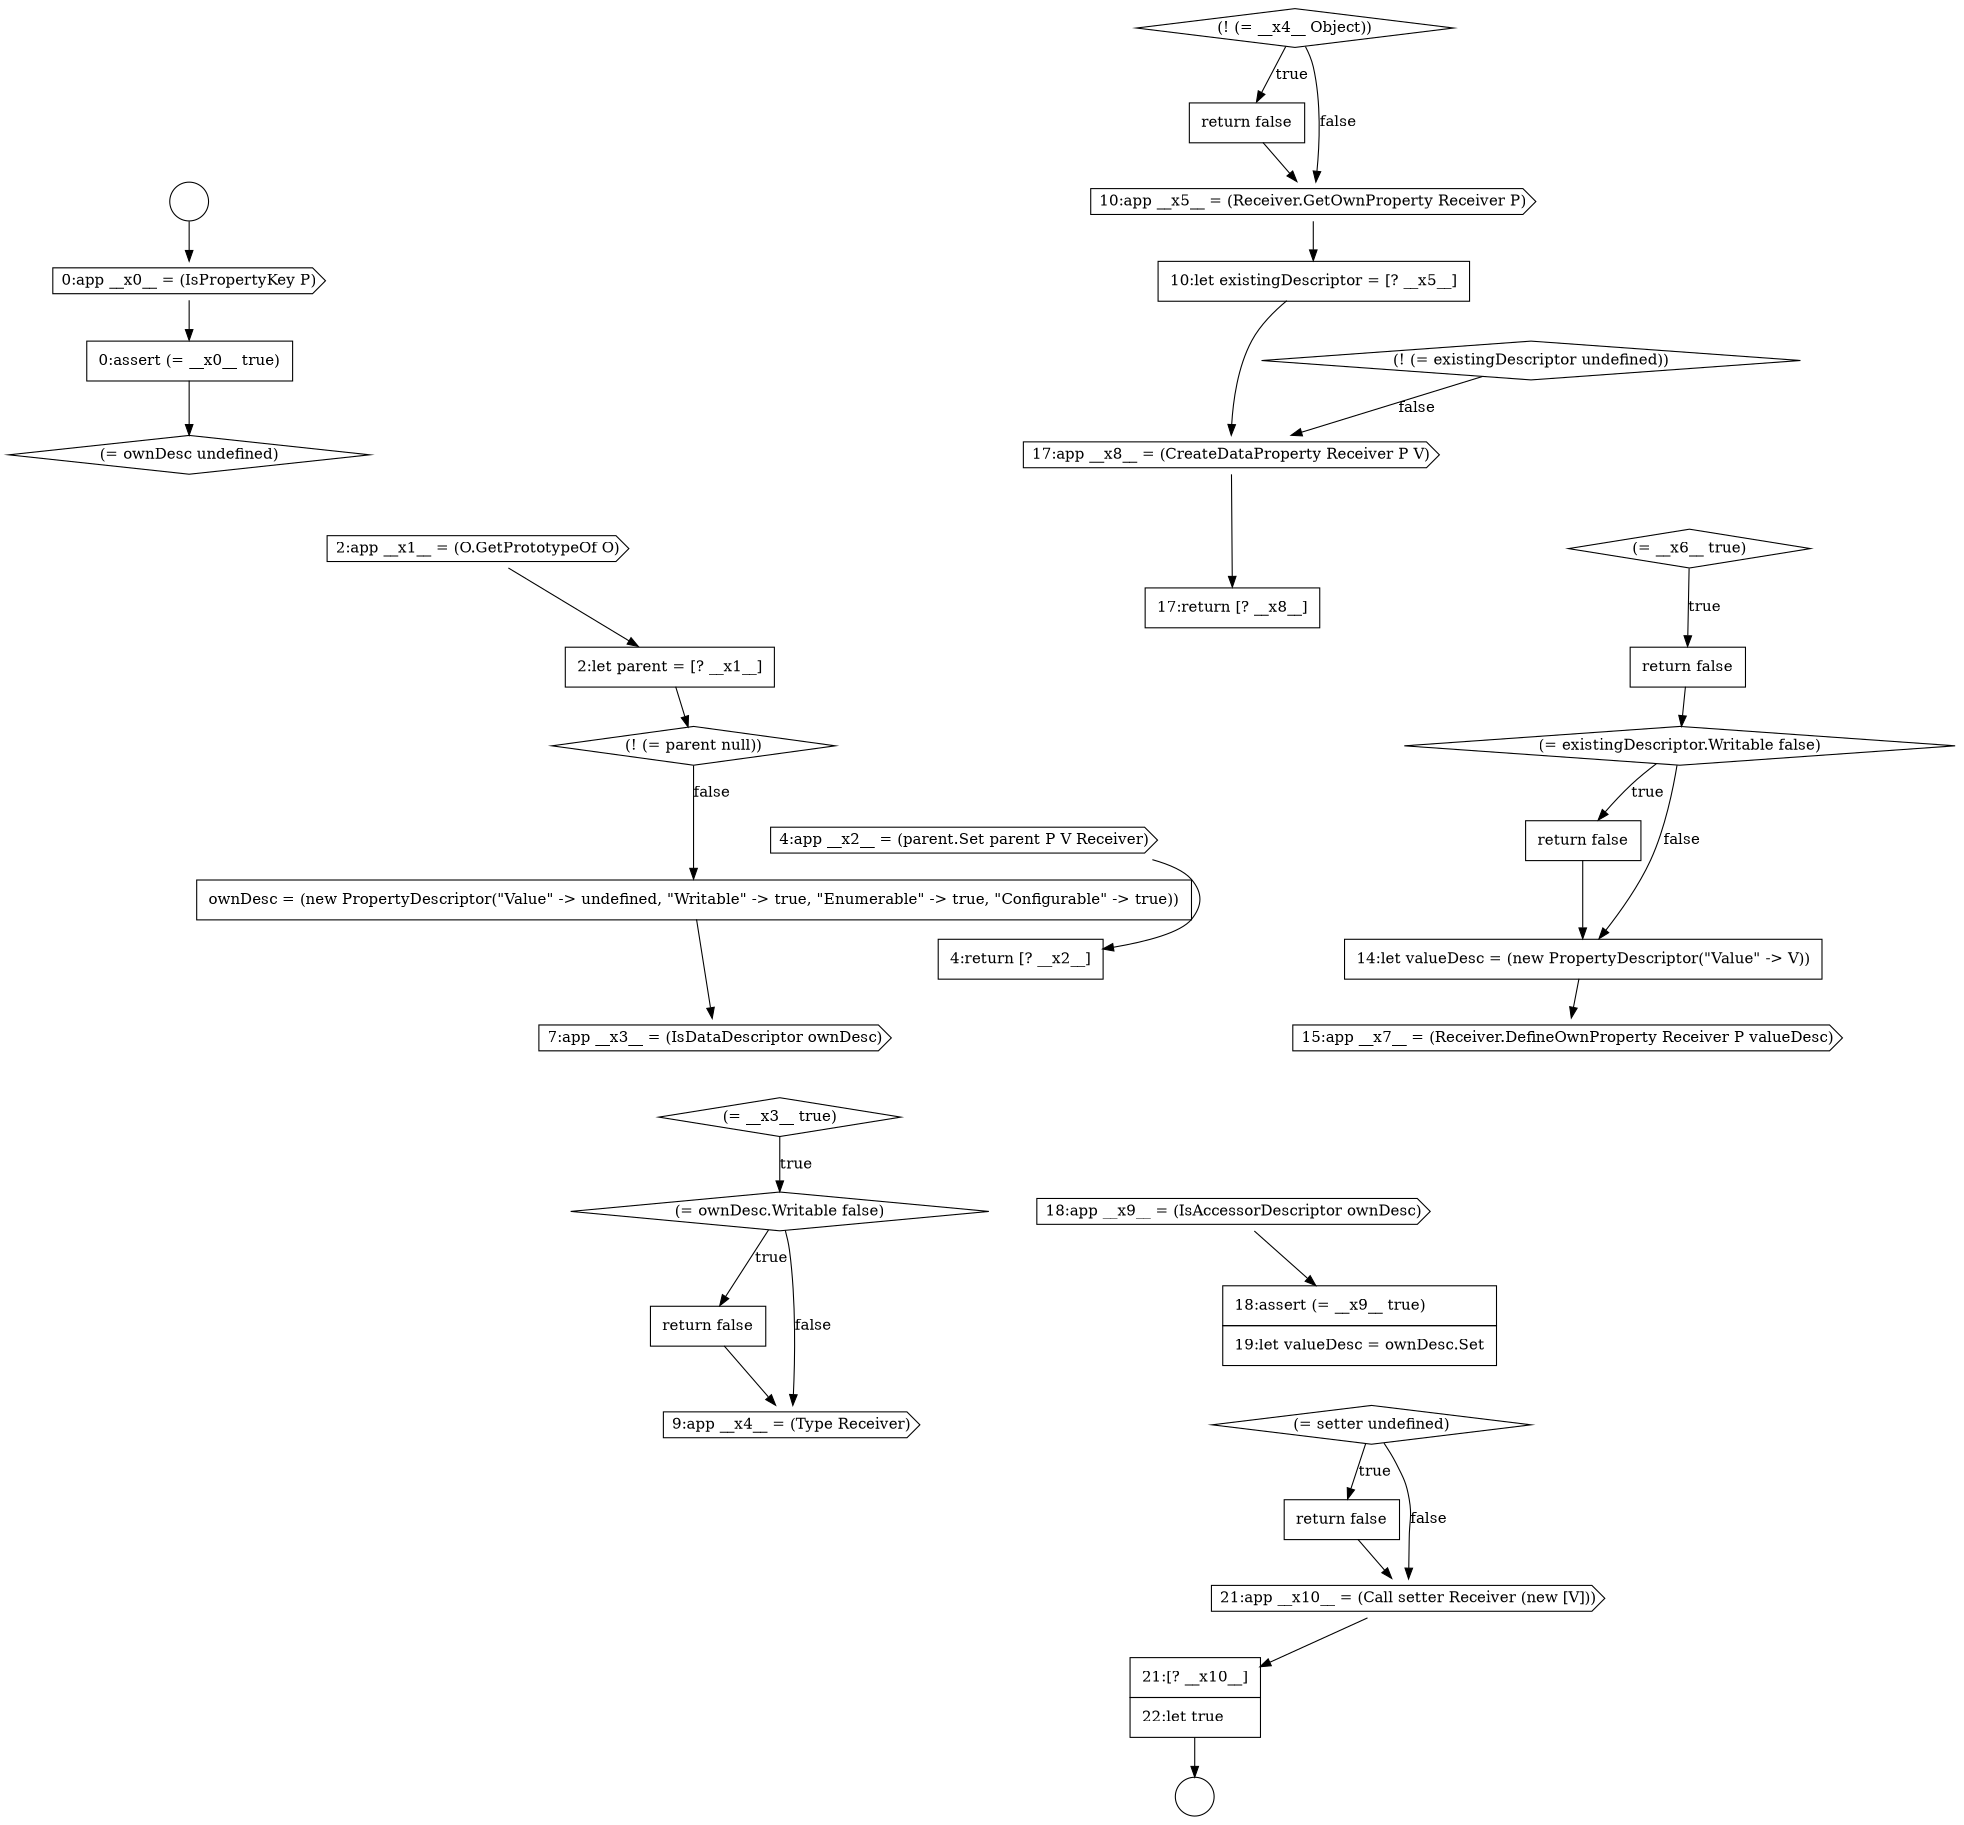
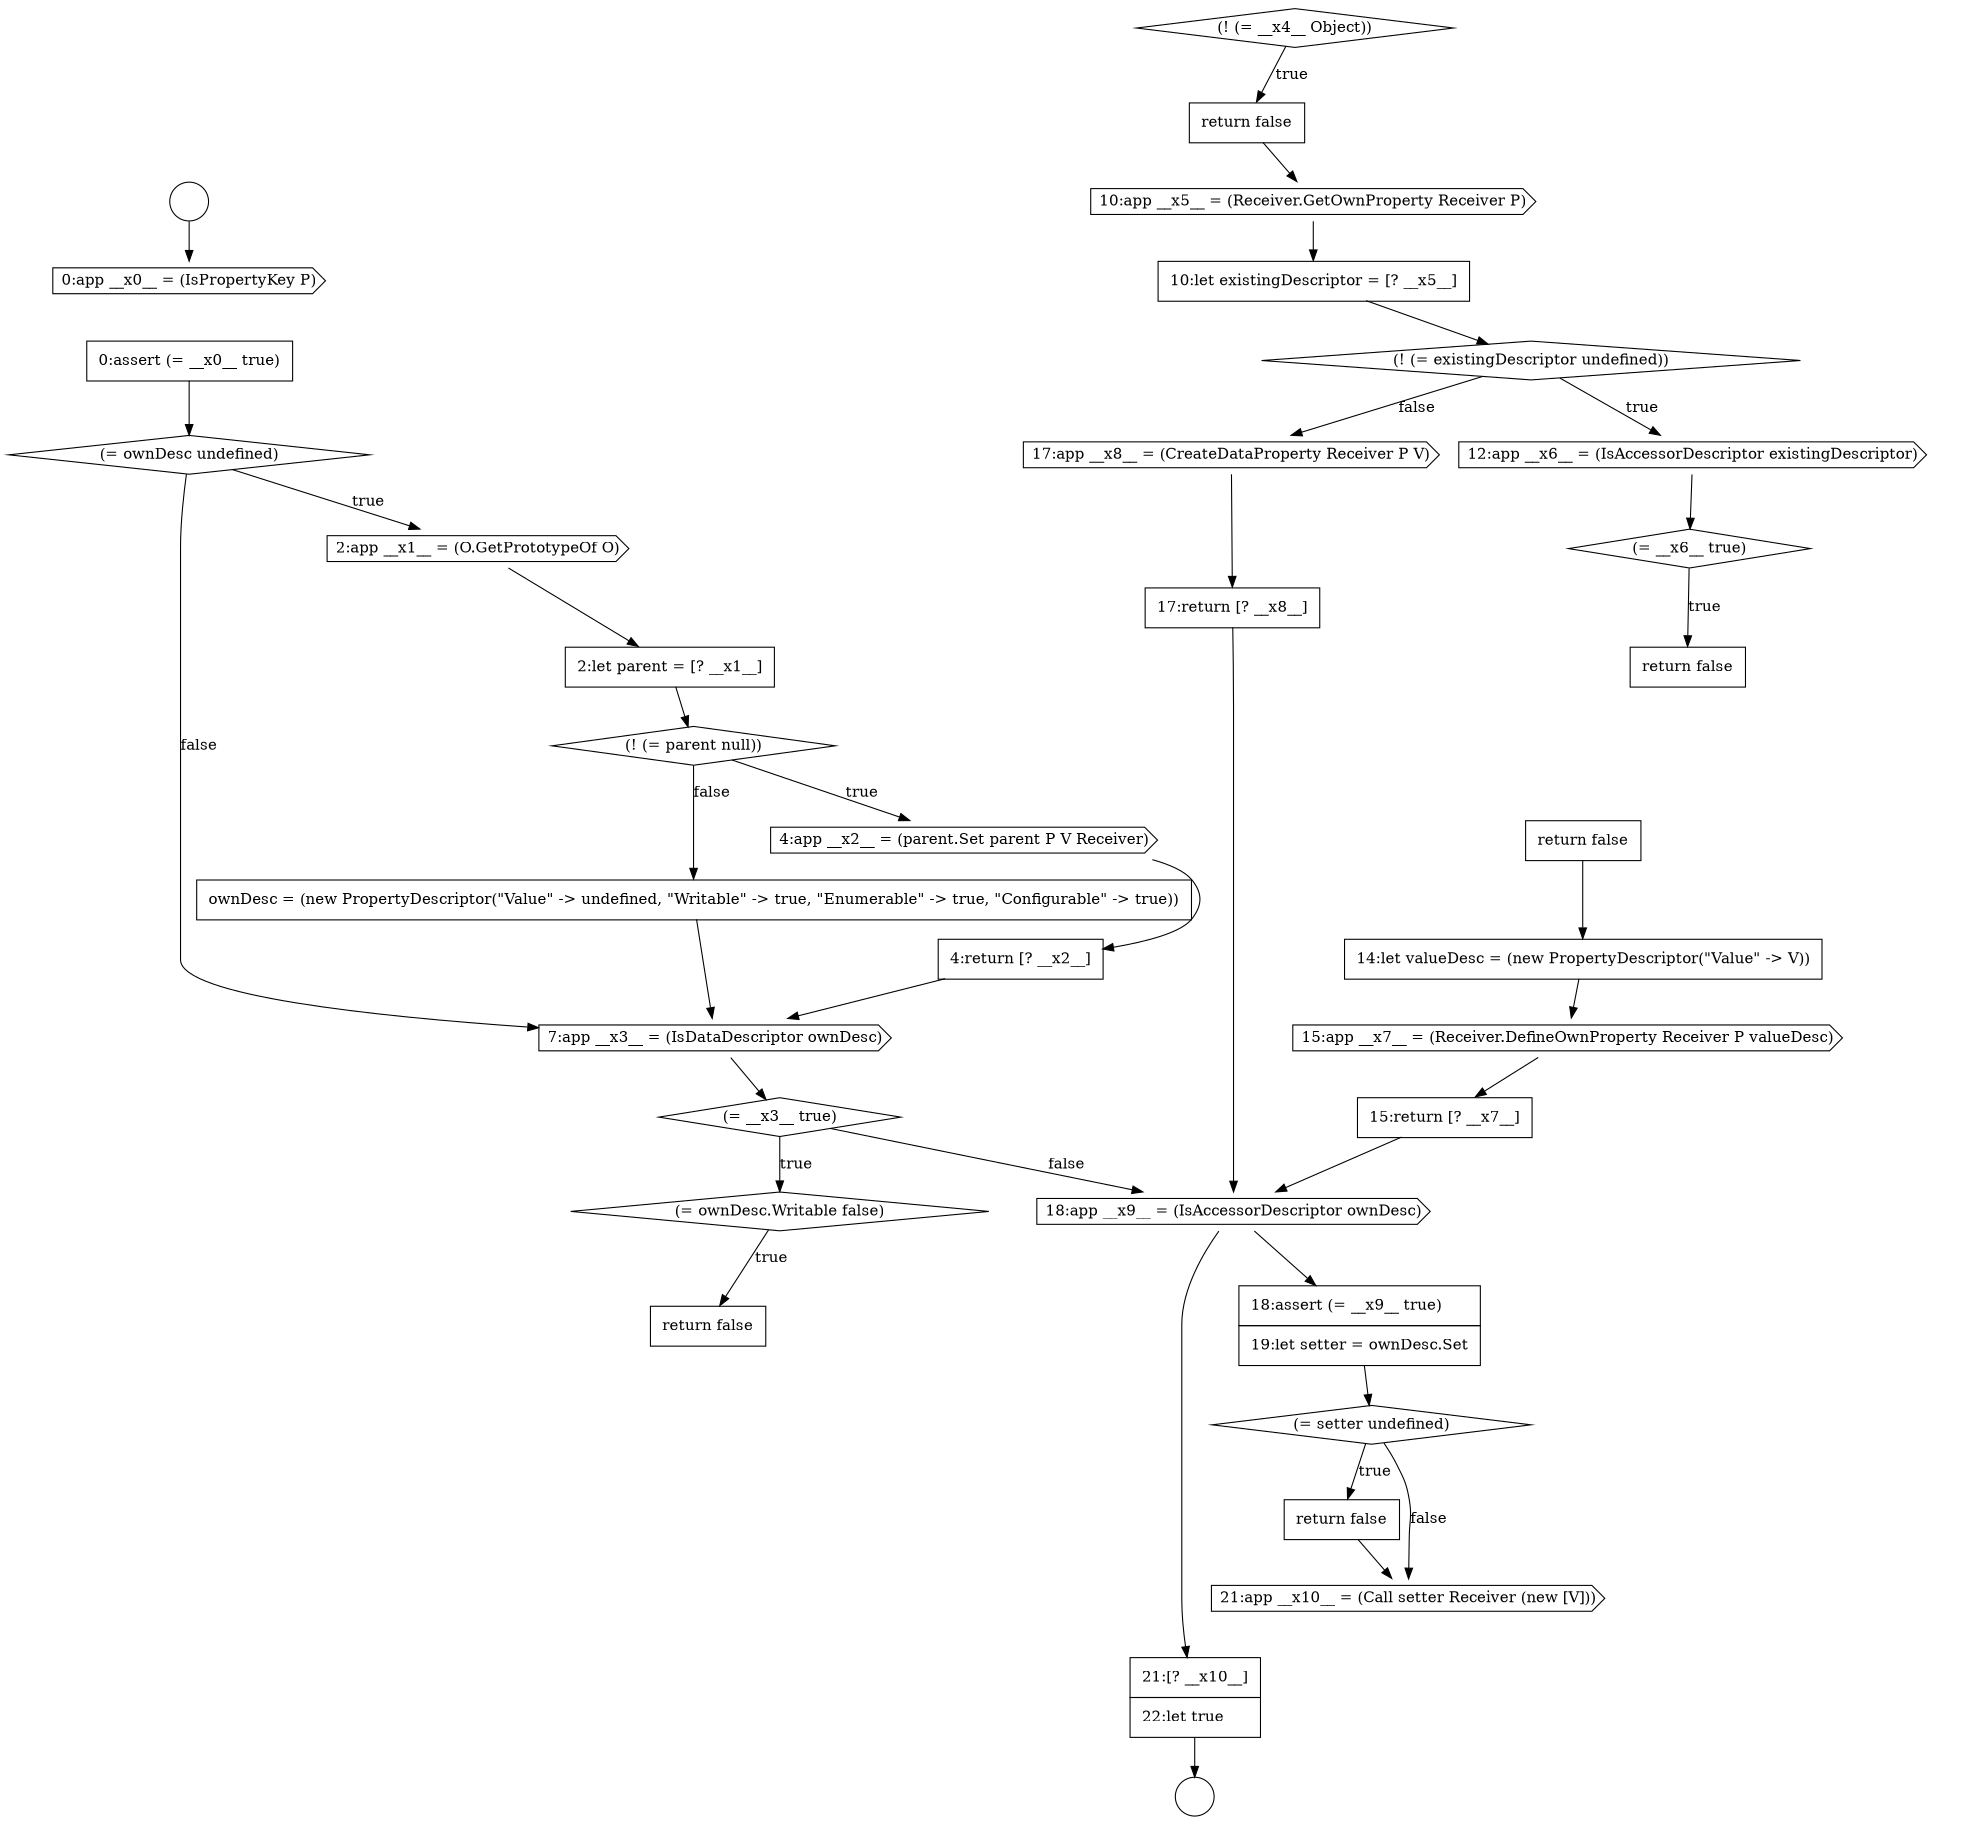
edge "(! (= __x4__ Object))" -> "10:app __x5__ = (Receiver.GetOwnProperty Receiver P)": removed, label "false"
edge "0:app __x0__ = (IsPropertyKey P)" -> "0:assert (= __x0__ true)": removed
edge "10:let existingDescriptor = [? __x5__]" -> "17:app __x8__ = (CreateDataProperty Receiver P V)": now "10:let existingDescriptor = [? __x5__]" -> "(! (= existingDescriptor undefined))"
node "12:app __x6__ = (IsAccessorDescriptor existingDescriptor)": added
edge "(= ownDesc undefined)" -> "2:app __x1__ = (O.GetPrototypeOf O)": added, label "true"
node "(= existingDescriptor.Writable false)": removed
edge "(! (= parent null))" -> "4:app __x2__ = (parent.Set parent P V Receiver)": added, label "true"
edge "(= ownDesc undefined)" -> "7:app __x3__ = (IsDataDescriptor ownDesc)": added, label "false"
edge "17:return [? __x8__]" -> "18:app __x9__ = (IsAccessorDescriptor ownDesc)": added
edge "4:return [? __x2__]" -> "7:app __x3__ = (IsDataDescriptor ownDesc)": added
edge "7:app __x3__ = (IsDataDescriptor ownDesc)" -> "(= __x3__ true)": added
node "15:return [? __x7__]": added
edge "(= __x3__ true)" -> "18:app __x9__ = (IsAccessorDescriptor ownDesc)": added, label "false"
node "18:assert (= __x9__ true)": text "19:let valueDesc = ownDesc.Set" -> "19:let setter = ownDesc.Set"
edge "18:assert (= __x9__ true)" -> "(= setter undefined)": added
node "9:app __x4__ = (Type Receiver)": removed
edge "21:app __x10__ = (Call setter Receiver (new [V]))" -> "21:[? __x10__]": now "18:app __x9__ = (IsAccessorDescriptor ownDesc)" -> "21:[? __x10__]"
